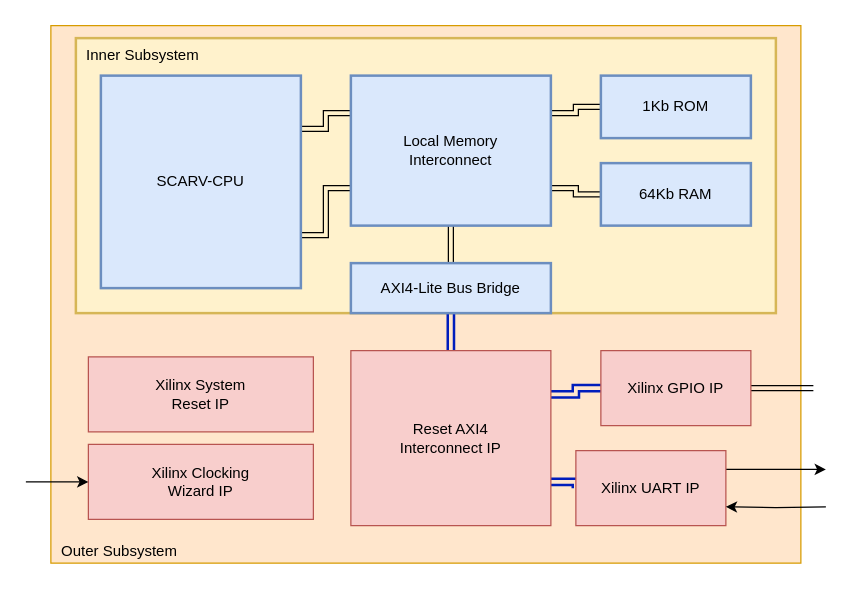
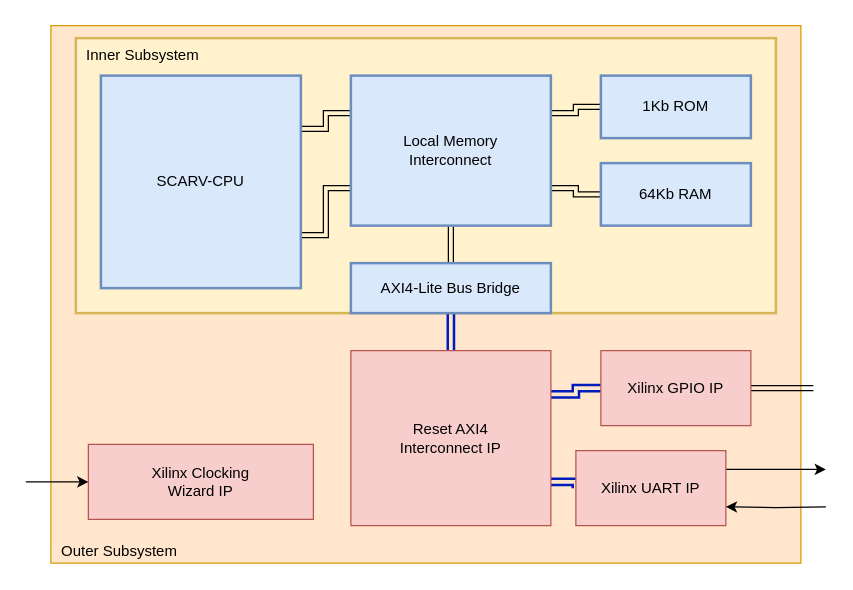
node "Xilinx System Reset IP": removed
